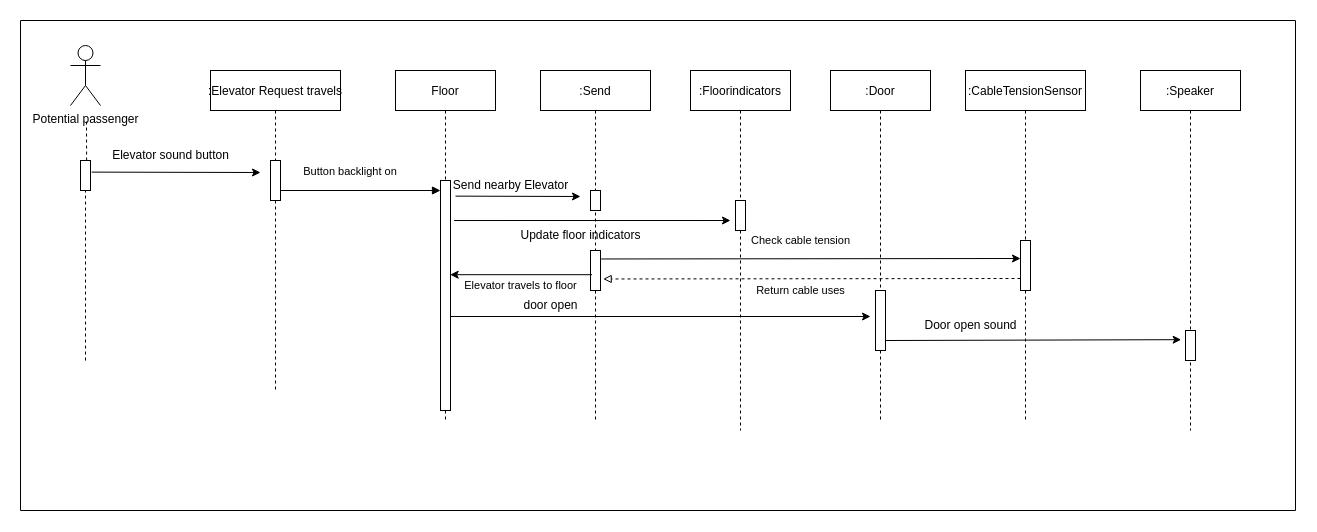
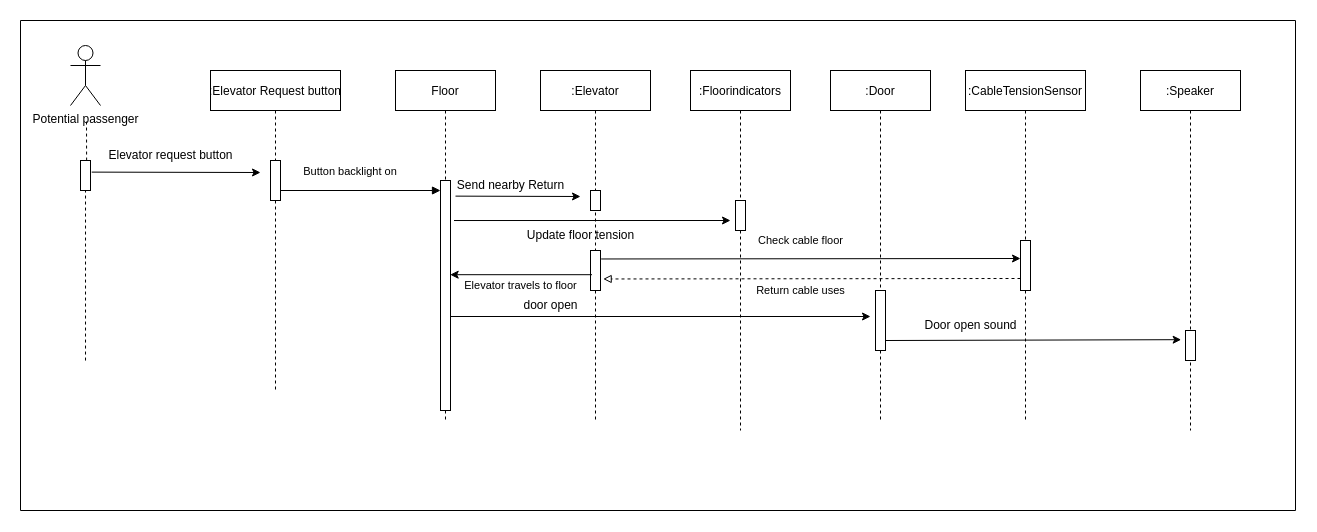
node ":Elevator Request travels": label ":Elevator Request travels" -> ":Elevator Request button"
node ":Send": label ":Send" -> ":Elevator"
node "Elevator sound button": label "Elevator sound button" -> "Elevator request button"
node "Send nearby Elevator": label "Send nearby Elevator" -> "Send nearby Return"
node "Update floor indicators": label "Update floor indicators" -> "Update floor tension"
node "Check cable tension": label "Check cable tension" -> "Check cable floor"
